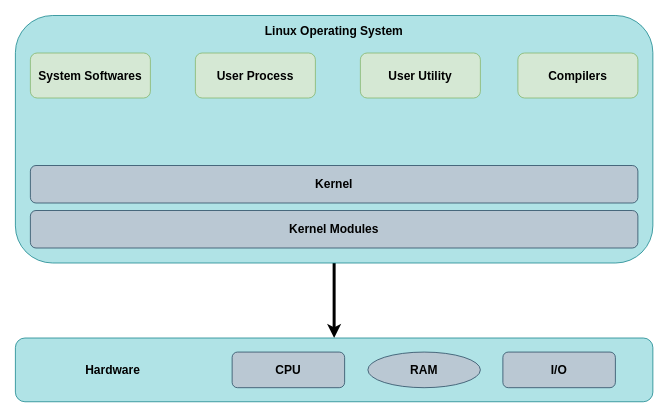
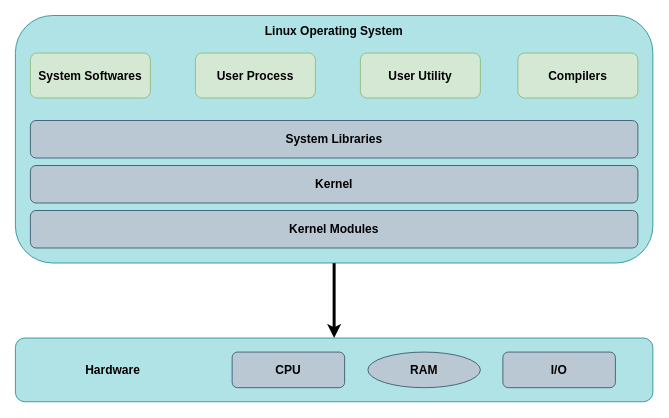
node "System Libraries": added
